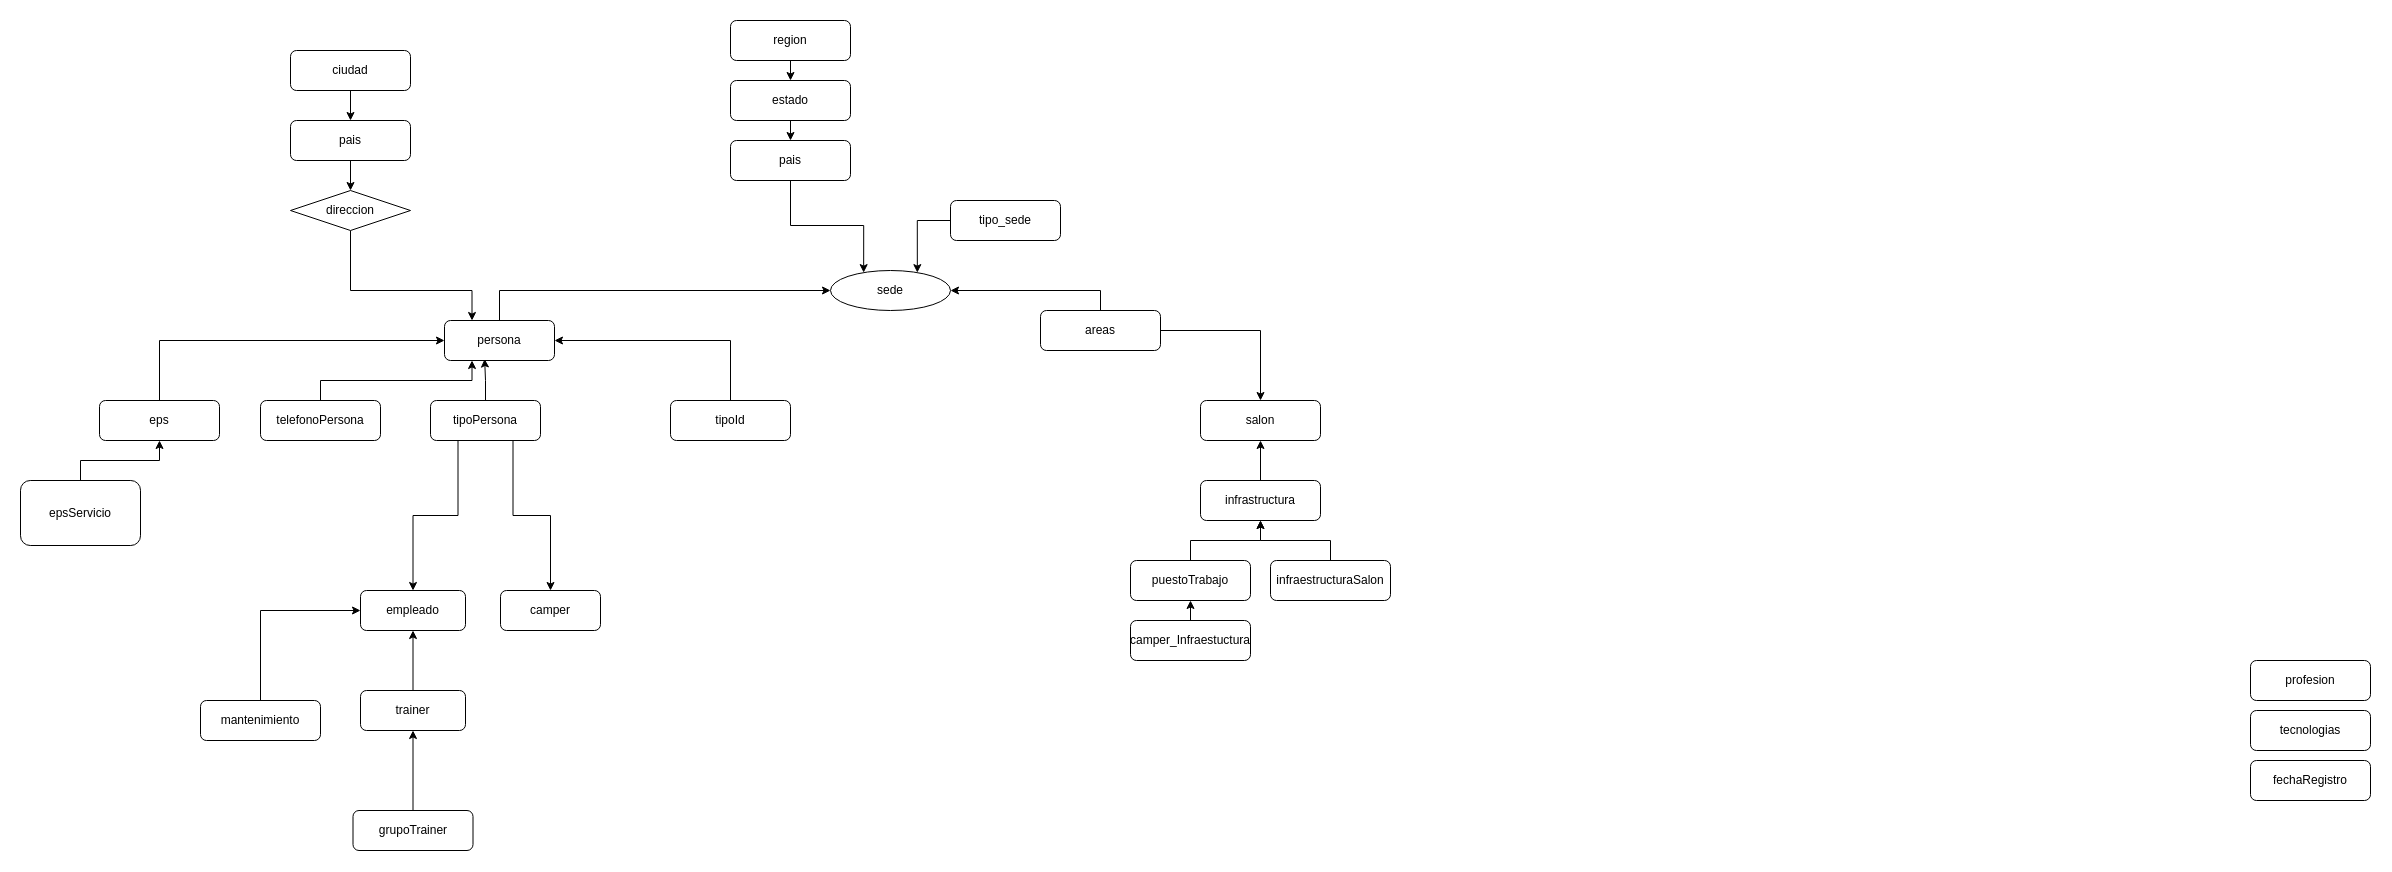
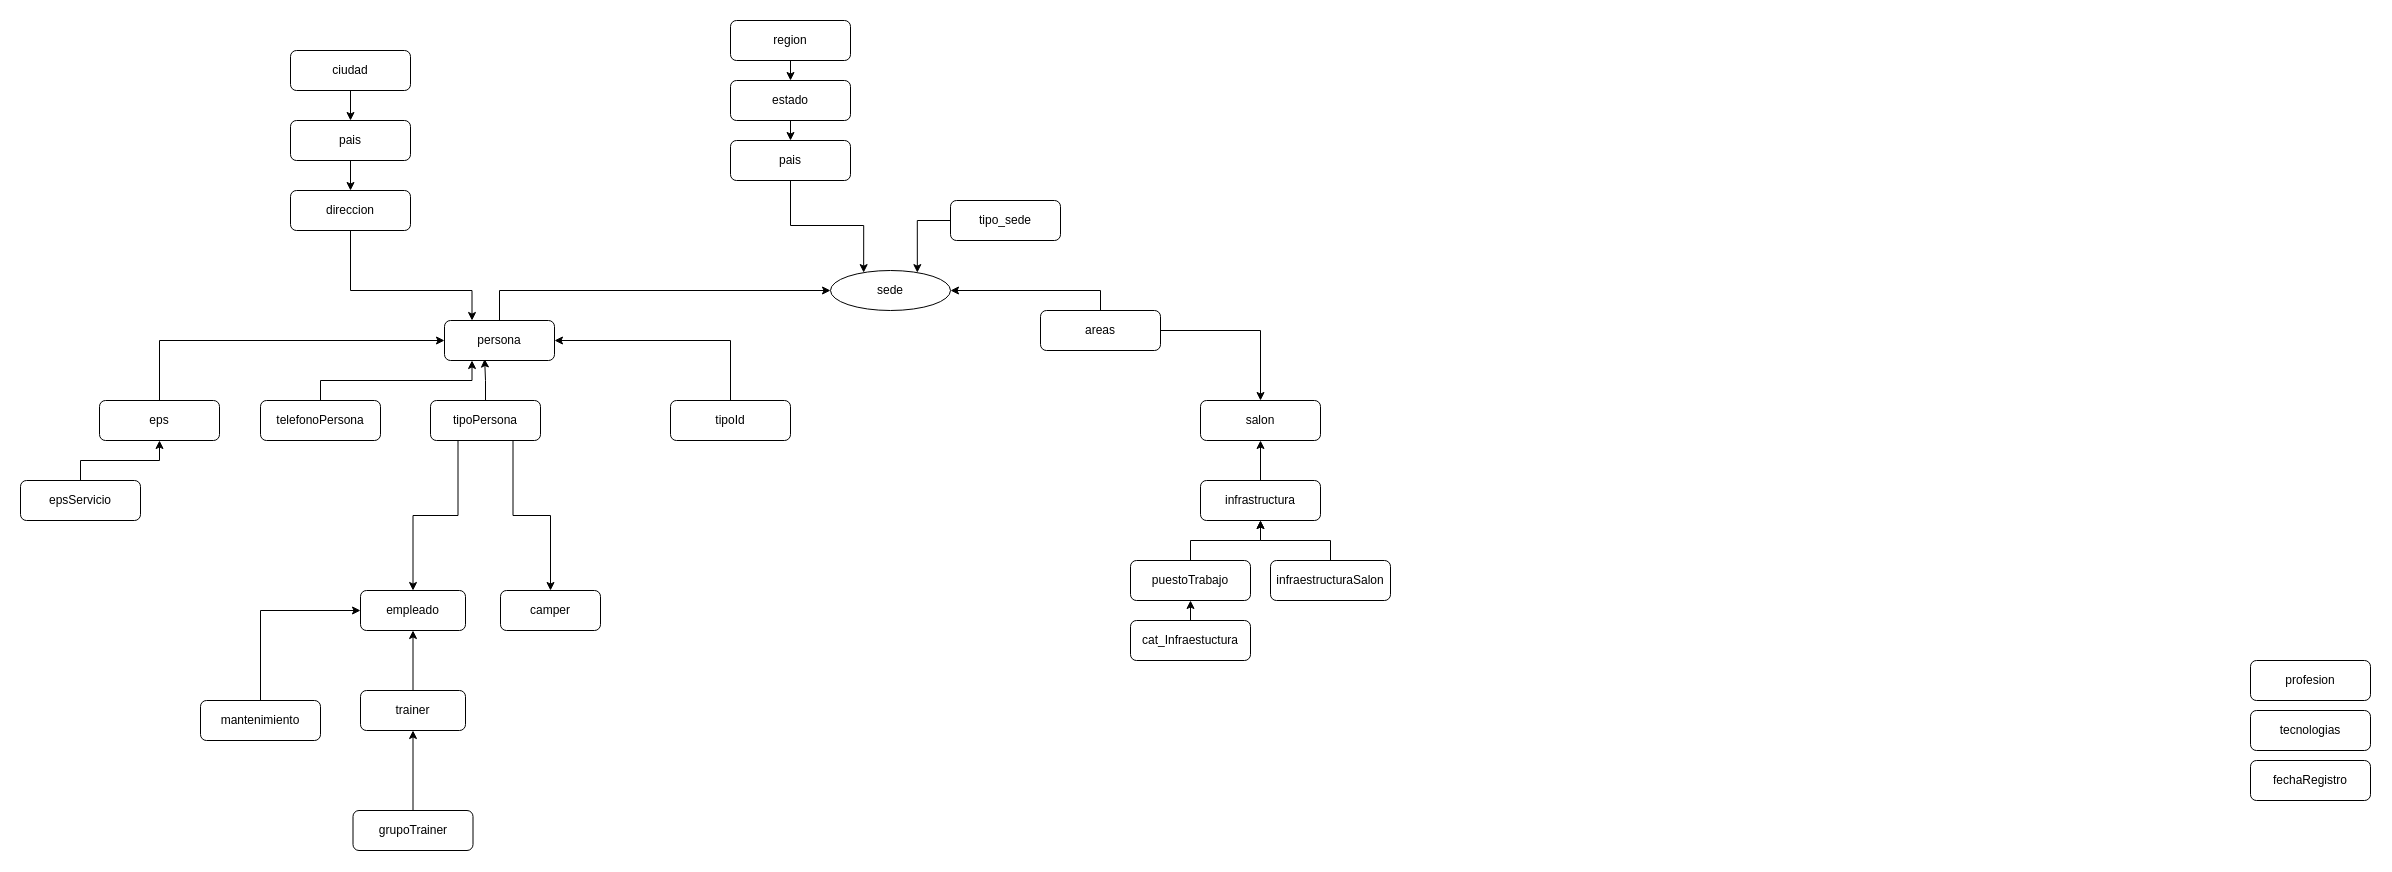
node "direccion": shape diamond -> rounded rectangle
node "epsServicio": size 120x65 -> 120x40
node "camper_Infraestuctura": label "camper_Infraestuctura" -> "cat_Infraestuctura"
